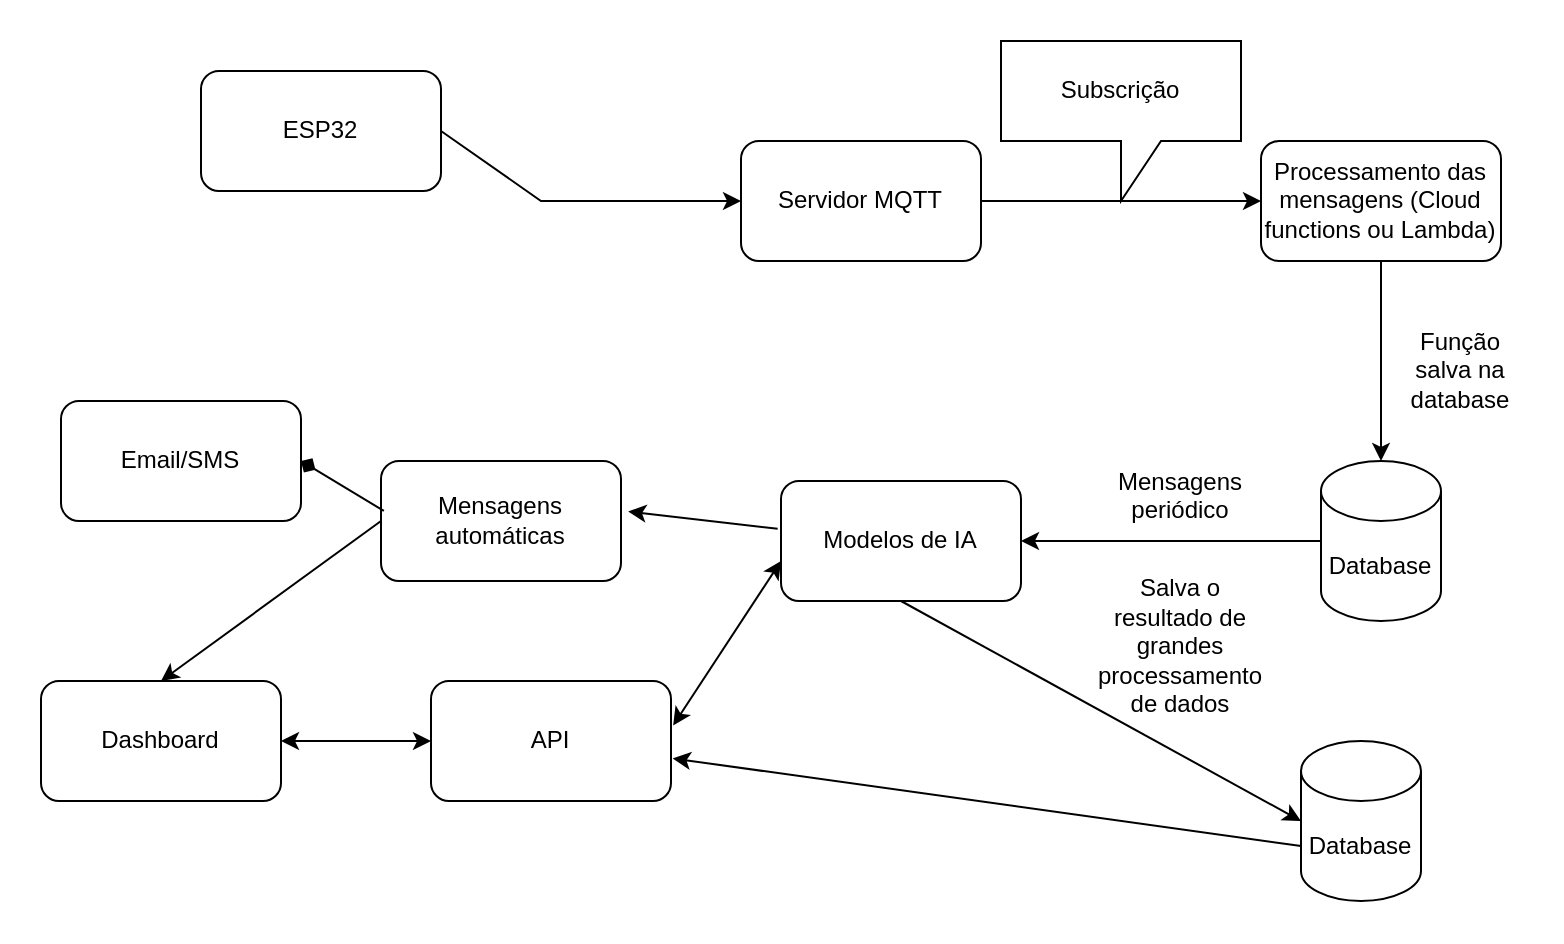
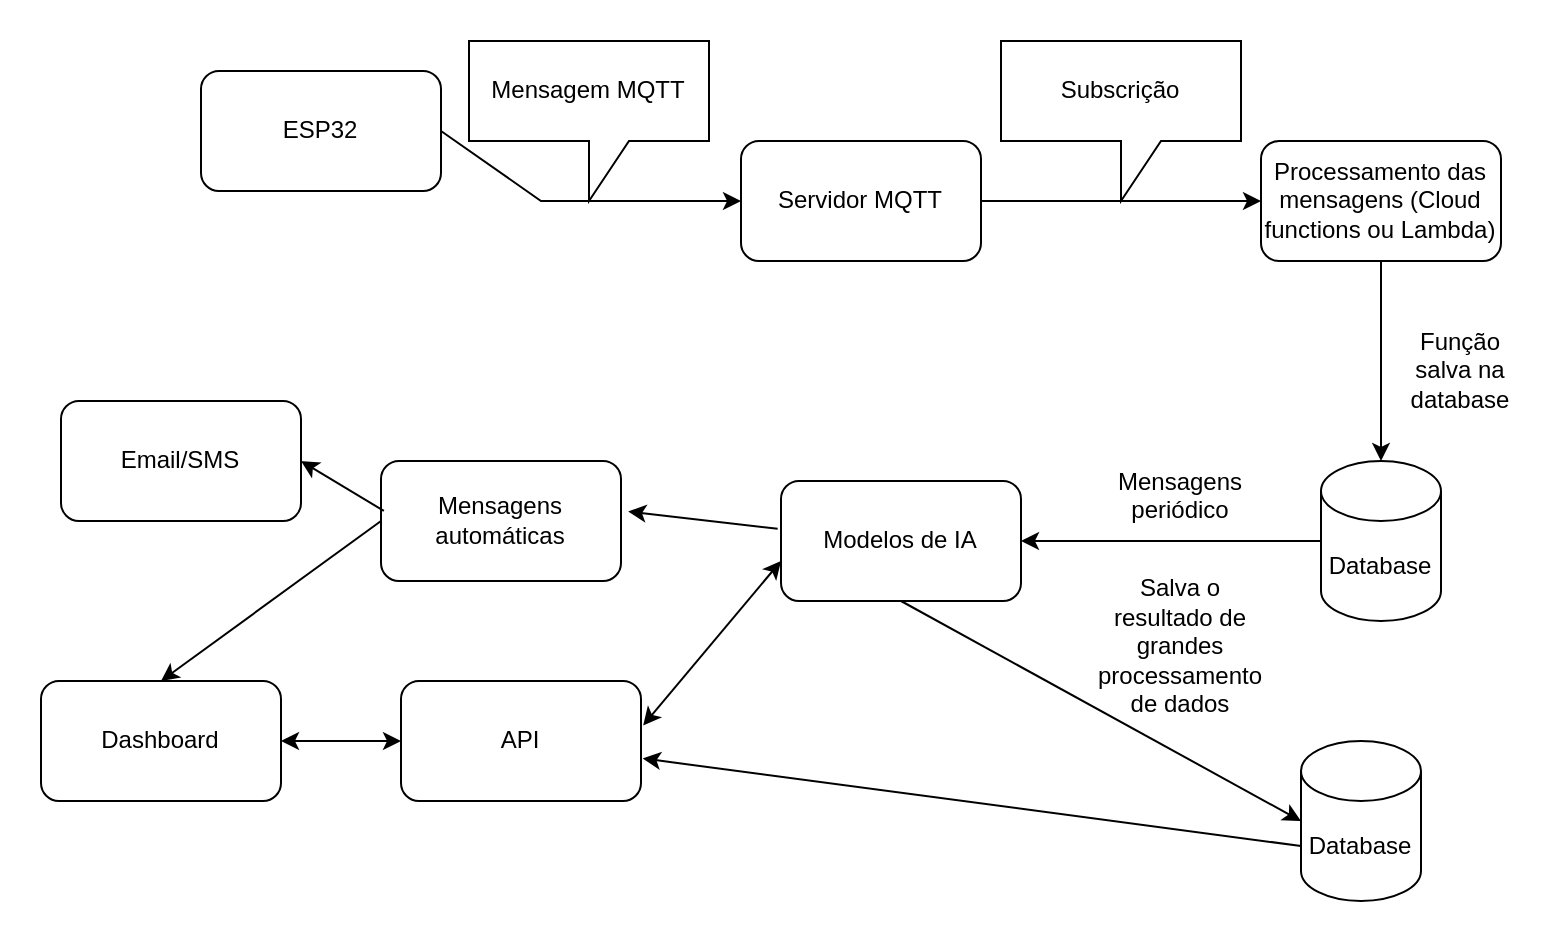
node "Mensagem MQTT": added
edge "Mensagens automáticas" -> "Email/SMS": arrowhead diamond -> classic
node "API": moved (551, 741) -> (521, 741)
